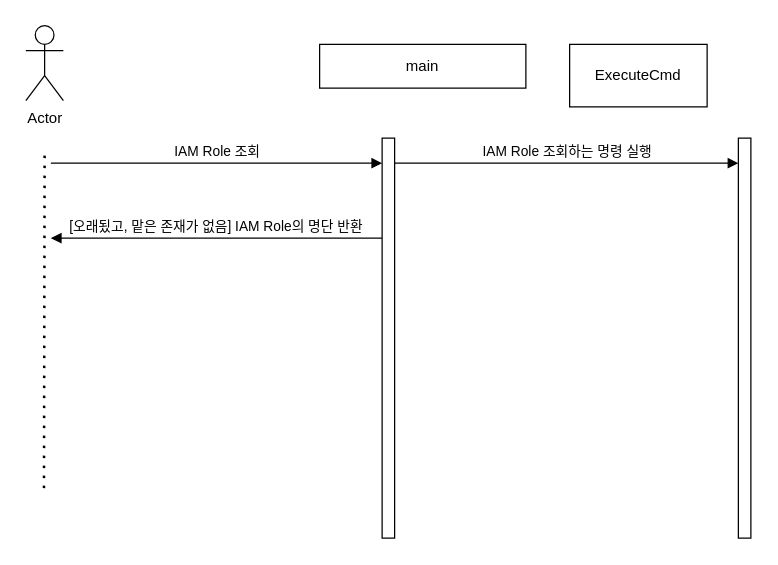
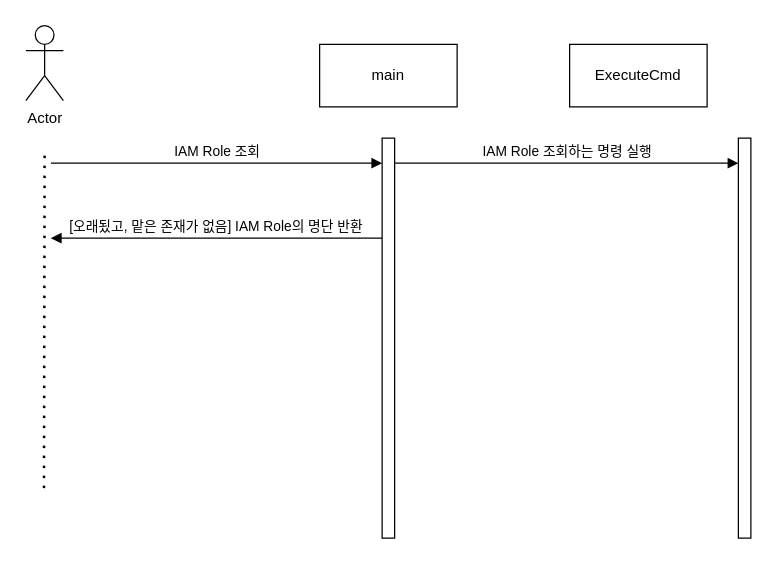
node "main": size 206x44 -> 138x63
